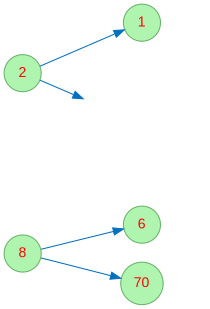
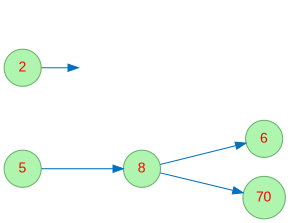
node "1": removed
node "5": added
